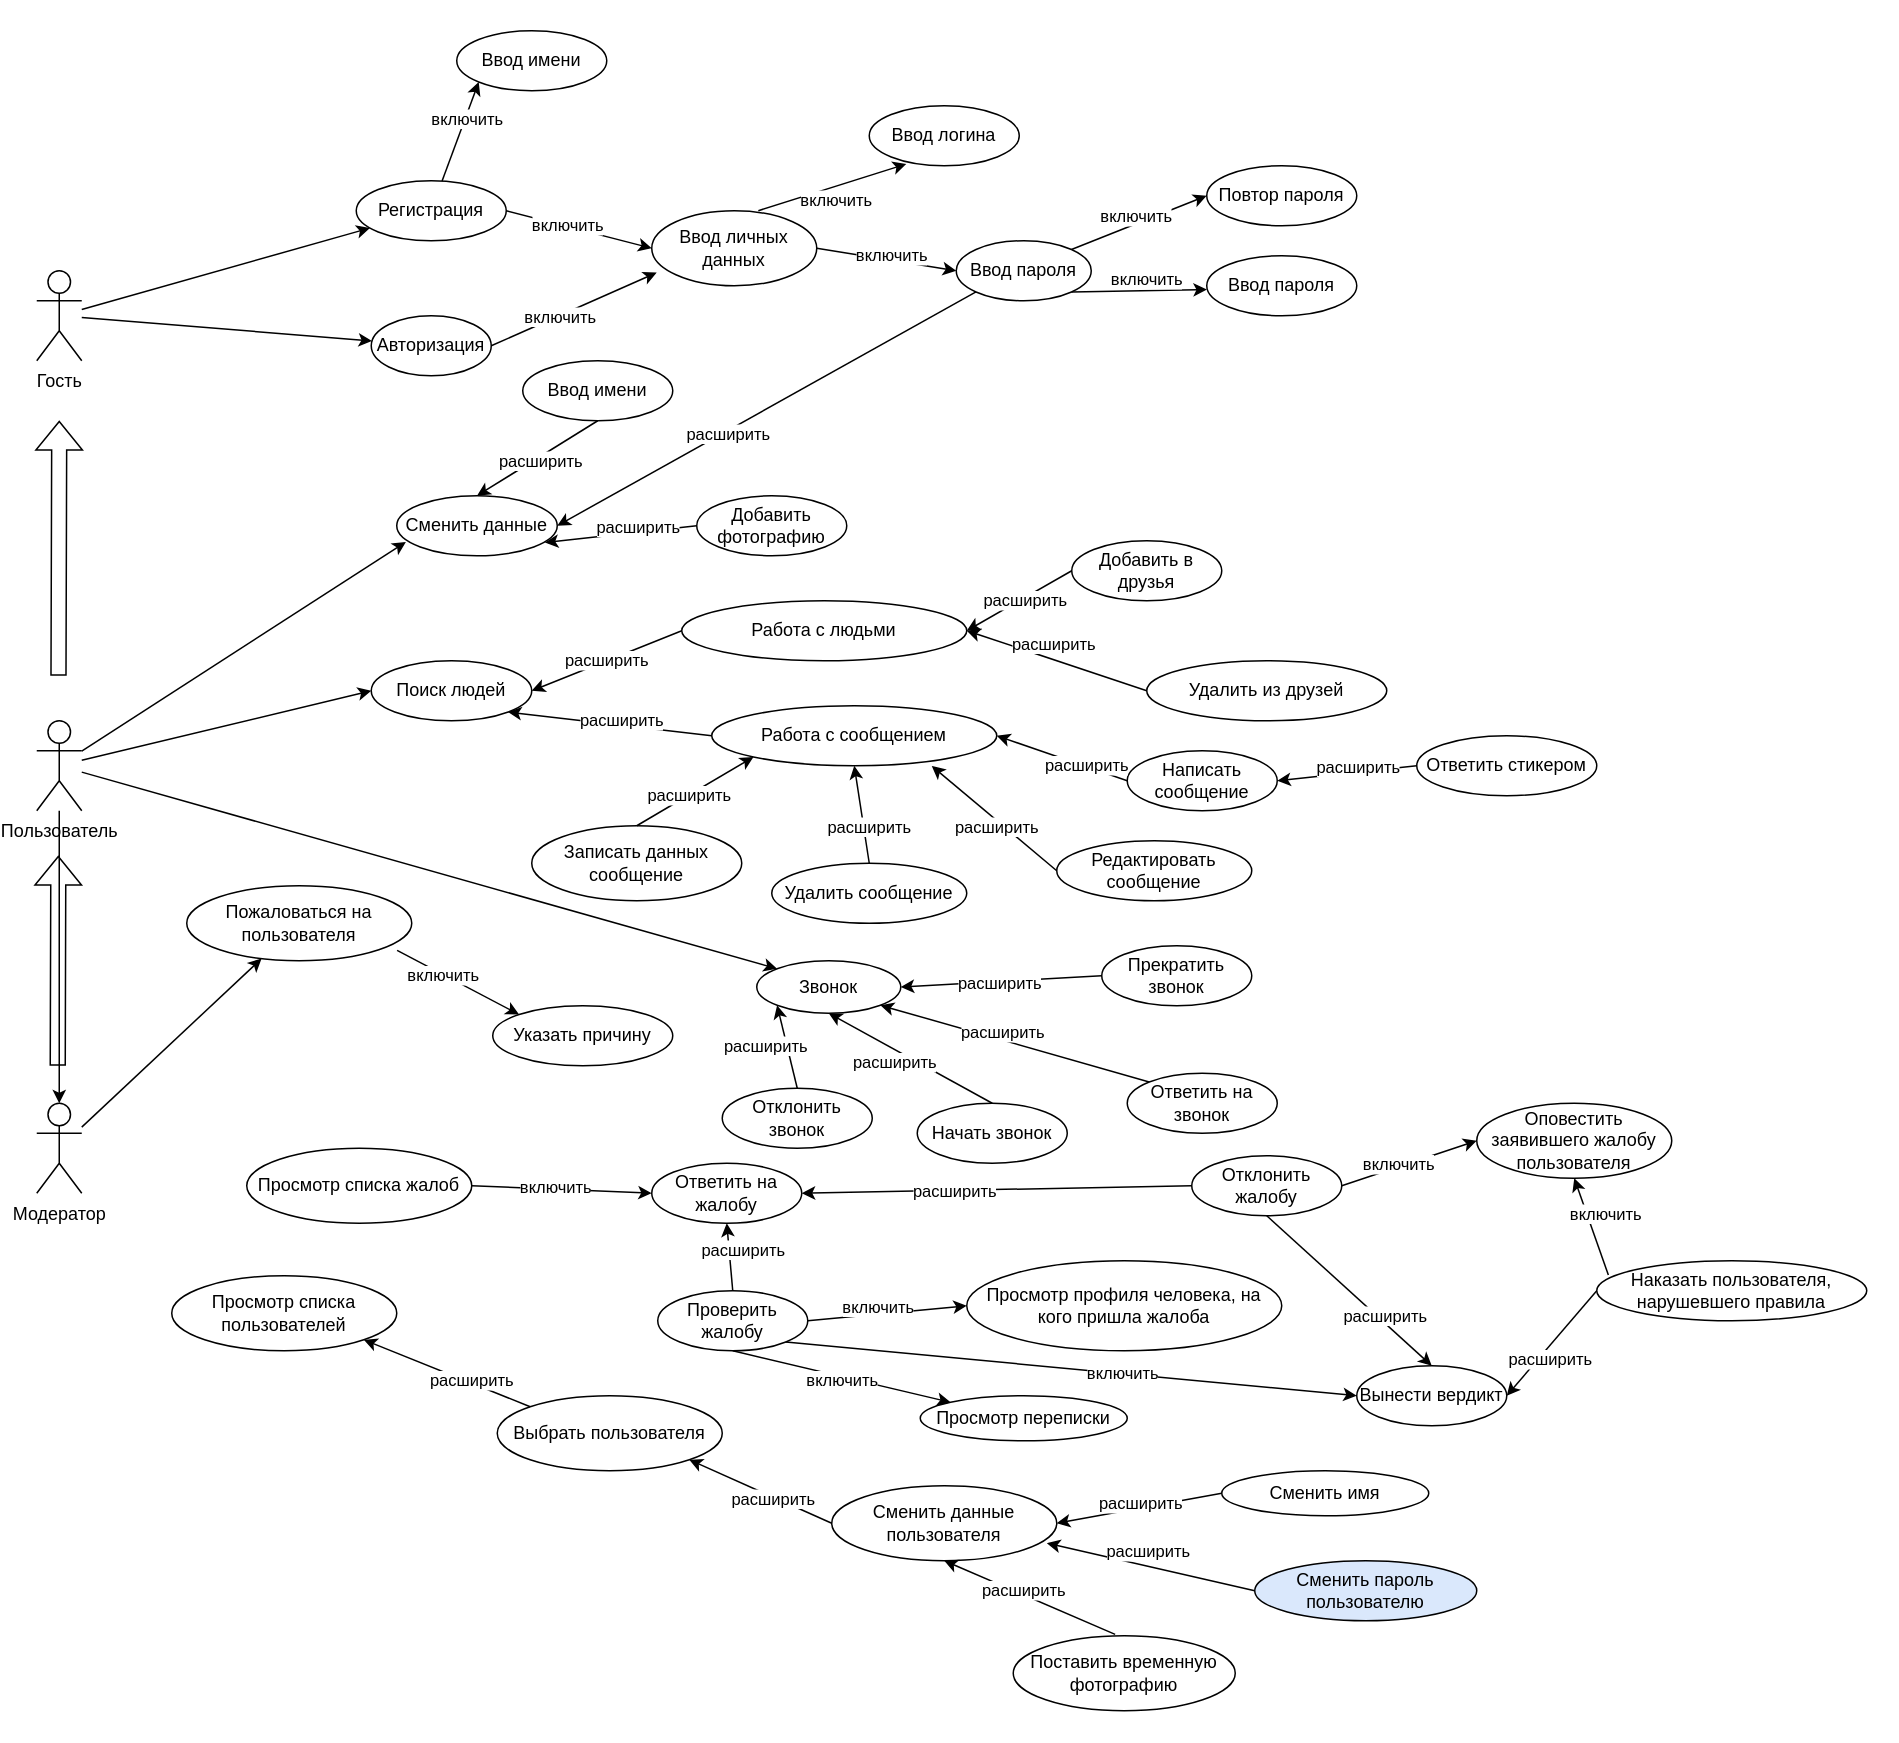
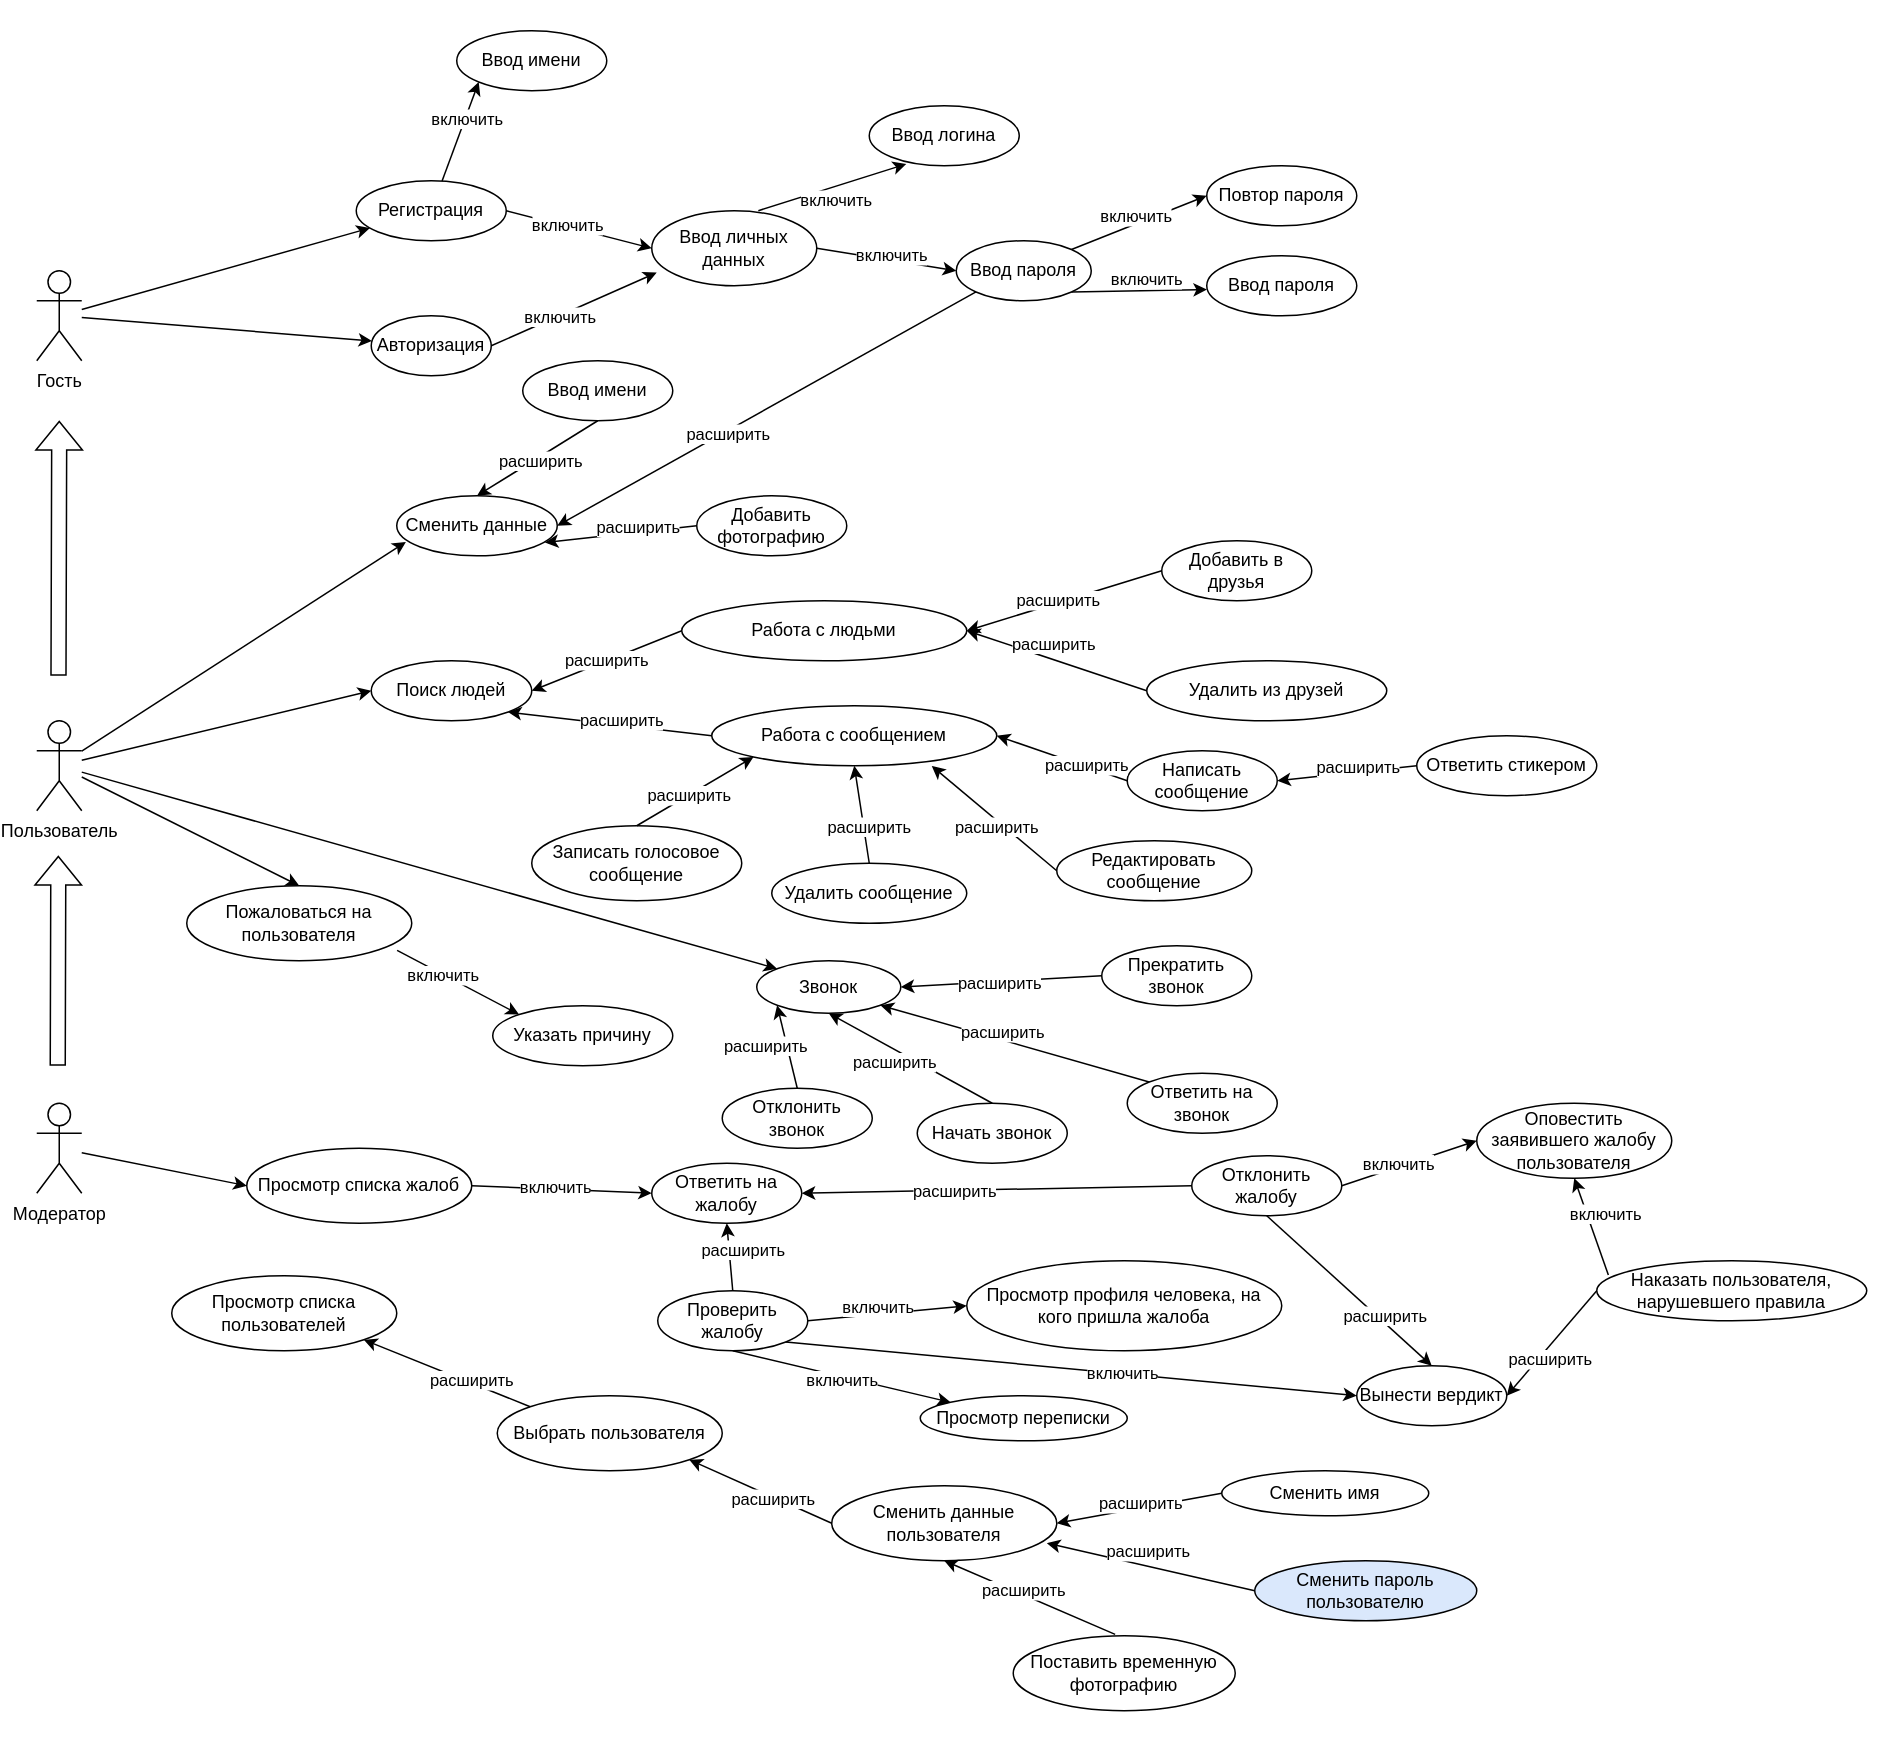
node "Добавить в друзья": moved (1147, 571) -> (1237, 571)
node "Записать данных сообщение": label "Записать данных сообщение" -> "Записать голосовое сообщение"
edge "Пользователь" -> "Модератор": now "Пользователь" -> "Пожаловаться на пользователя"
edge "Модератор" -> "Пожаловаться на пользователя": now "Модератор" -> "Просмотр списка жалоб"
